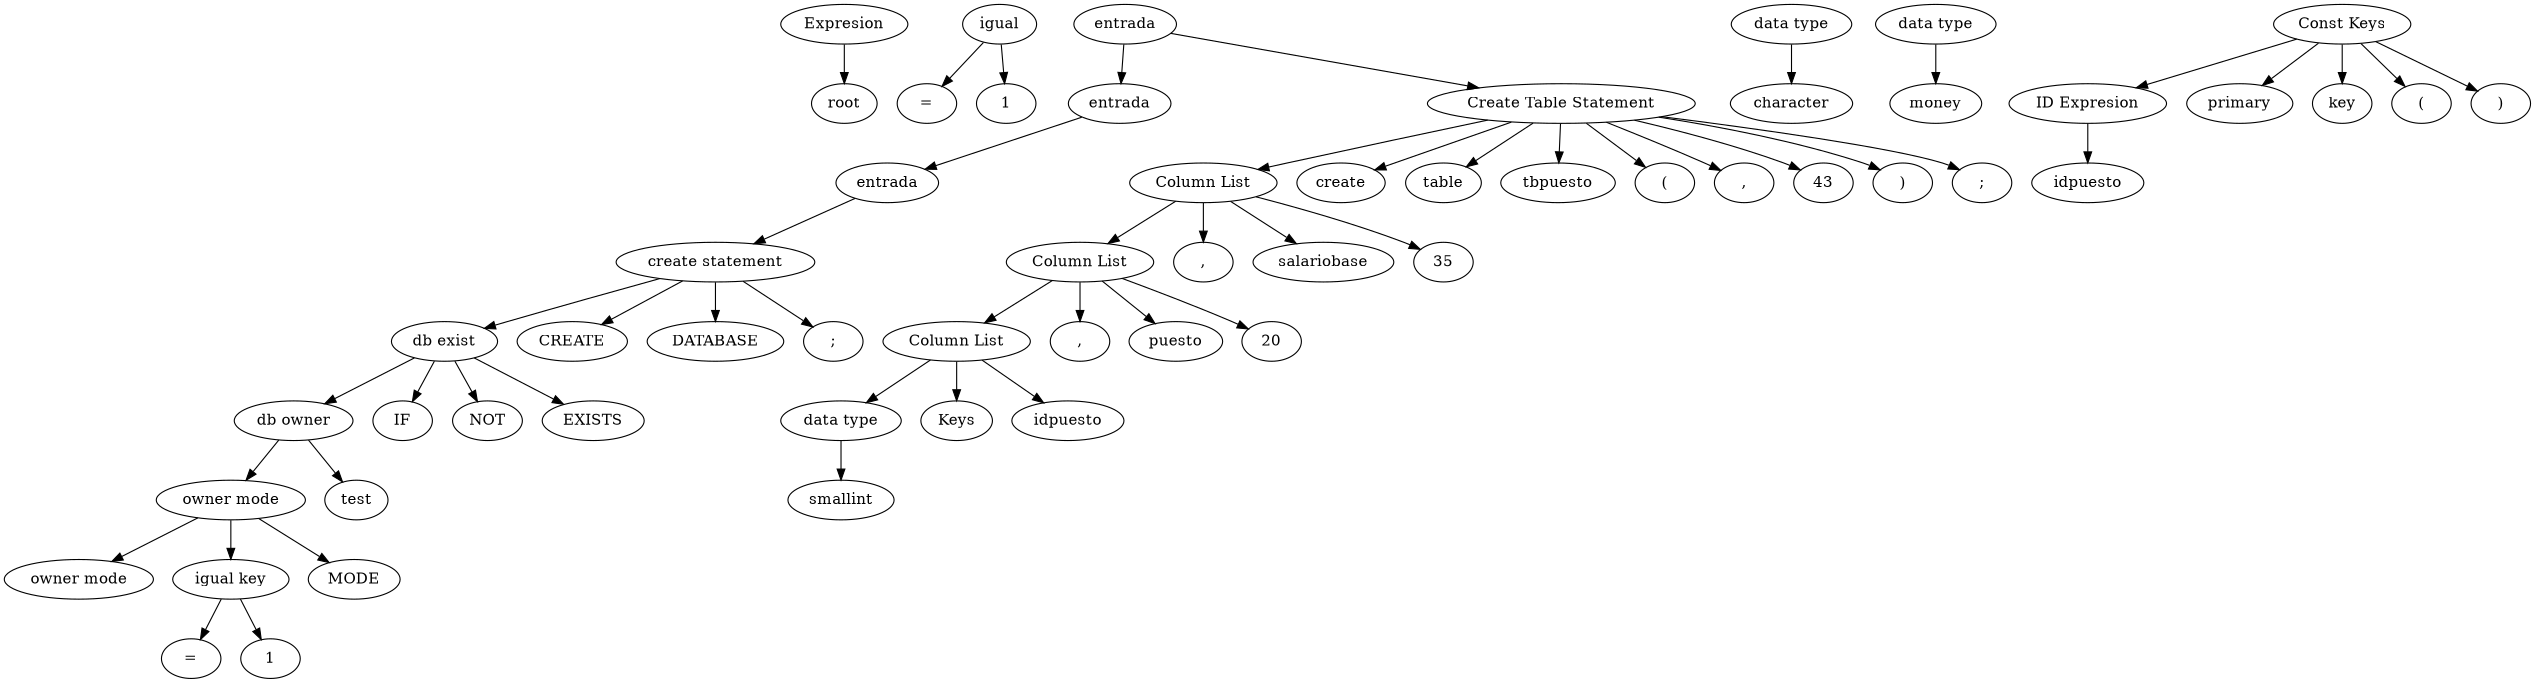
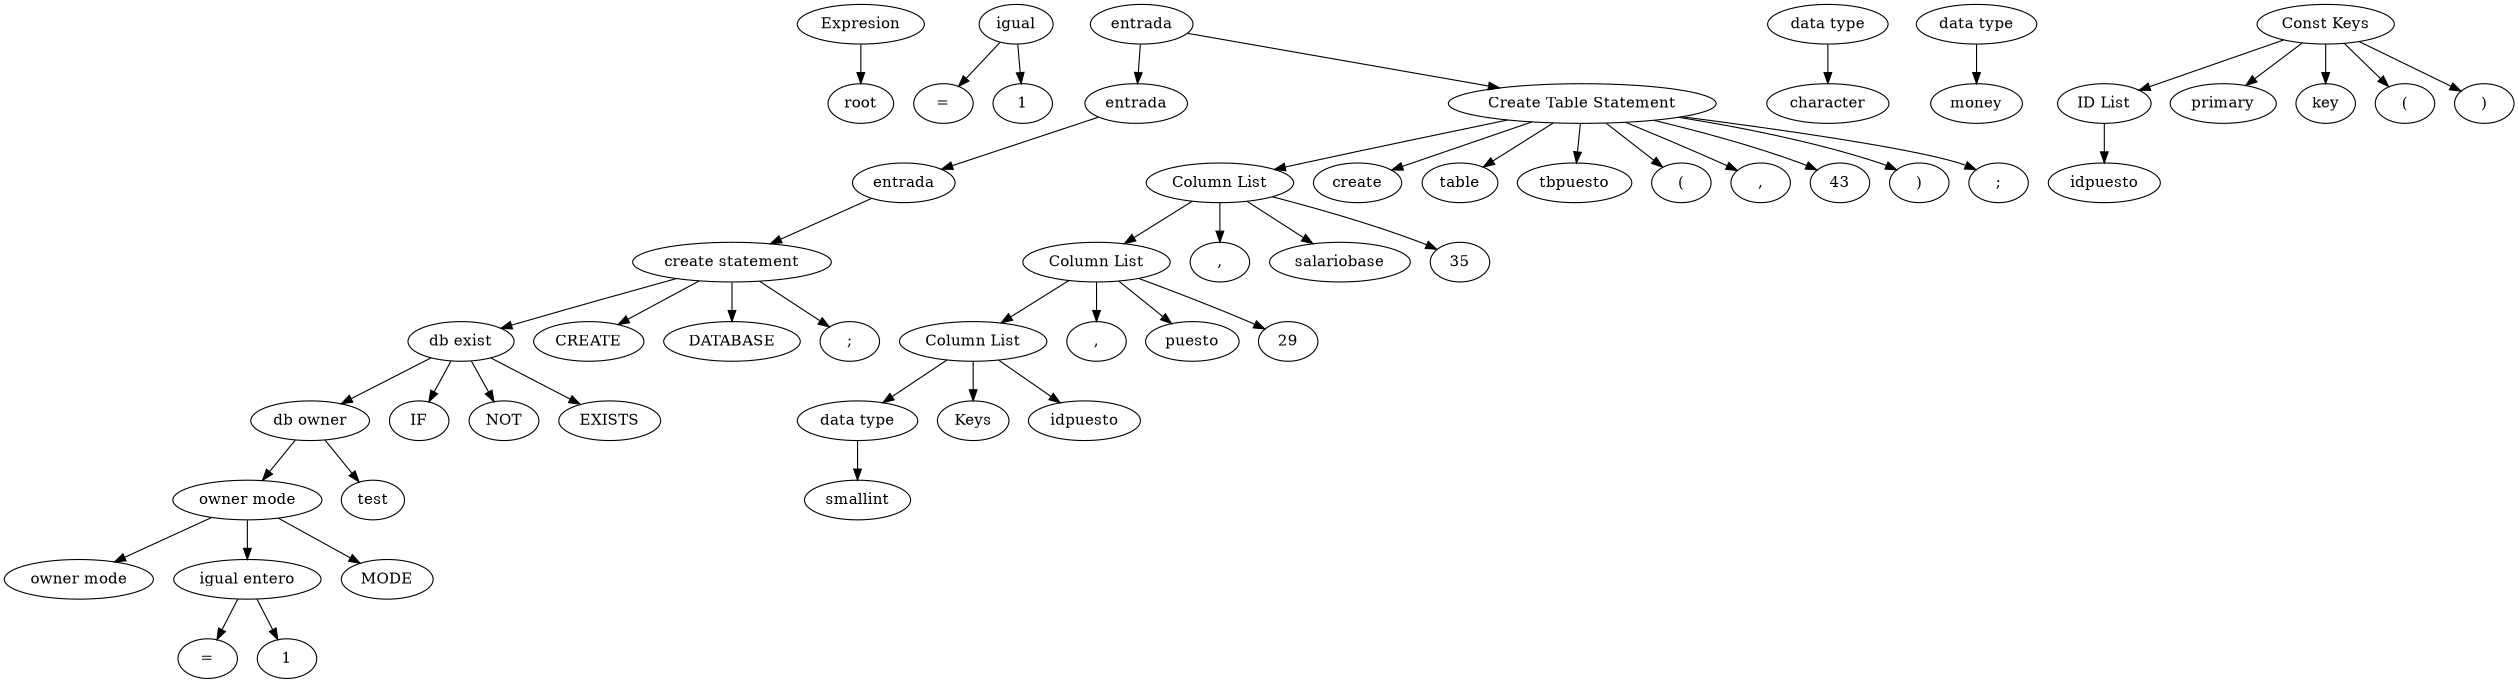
node "ID Expresion": label "ID Expresion" -> "ID List"
node "20": label "20" -> "29"
node "igual key": label "igual key" -> "igual entero"
